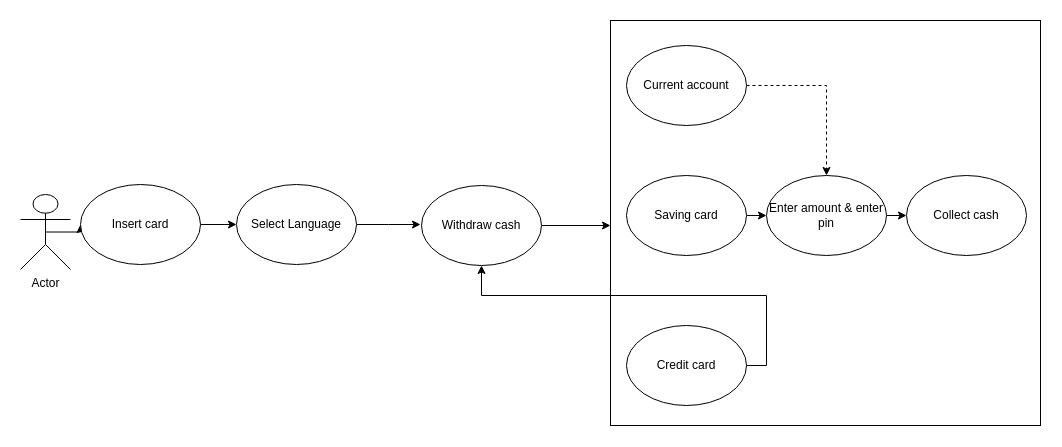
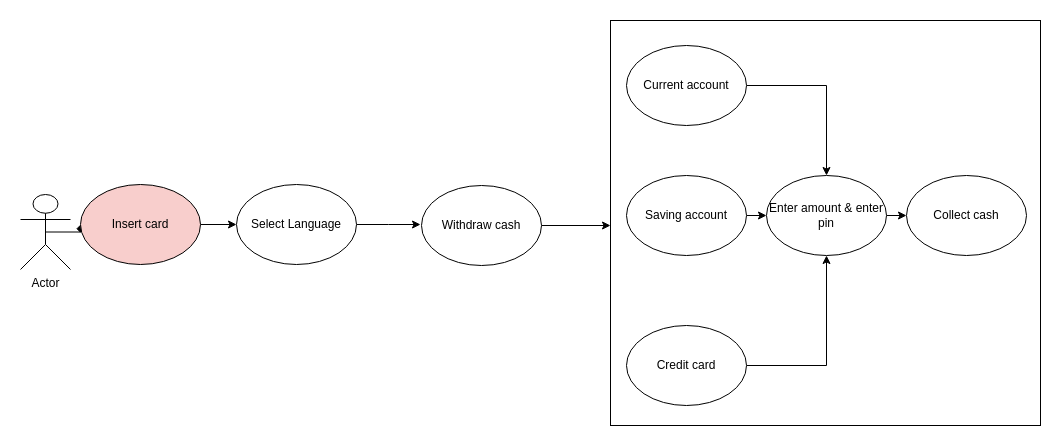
edge "Current account" -> "Enter amount & enter pin": style dashed -> solid
node "Saving card": label "Saving card" -> "Saving account"
node "Insert card": fillcolor #ffffff -> #f8cecc
edge "Actor" -> "Insert card": arrowhead classic -> diamond
edge "Credit card" -> "Withdraw cash": now "Credit card" -> "Enter amount & enter pin"
